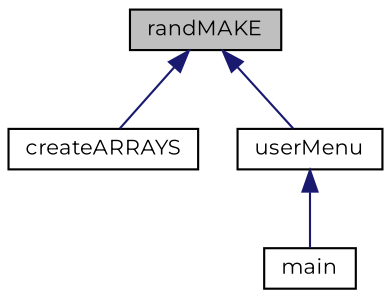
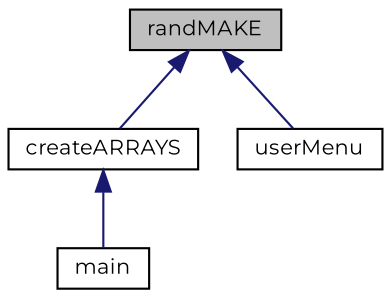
edge "main" -> "userMenu": now "main" -> "createARRAYS"
